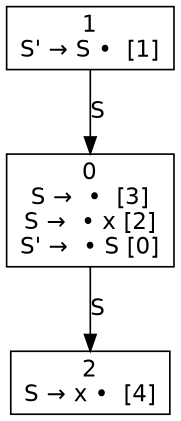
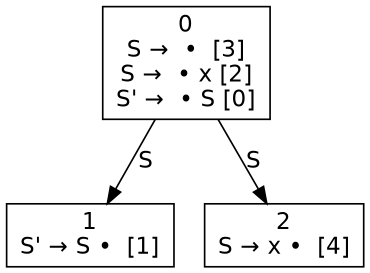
edge "1" -> "0": reversed
